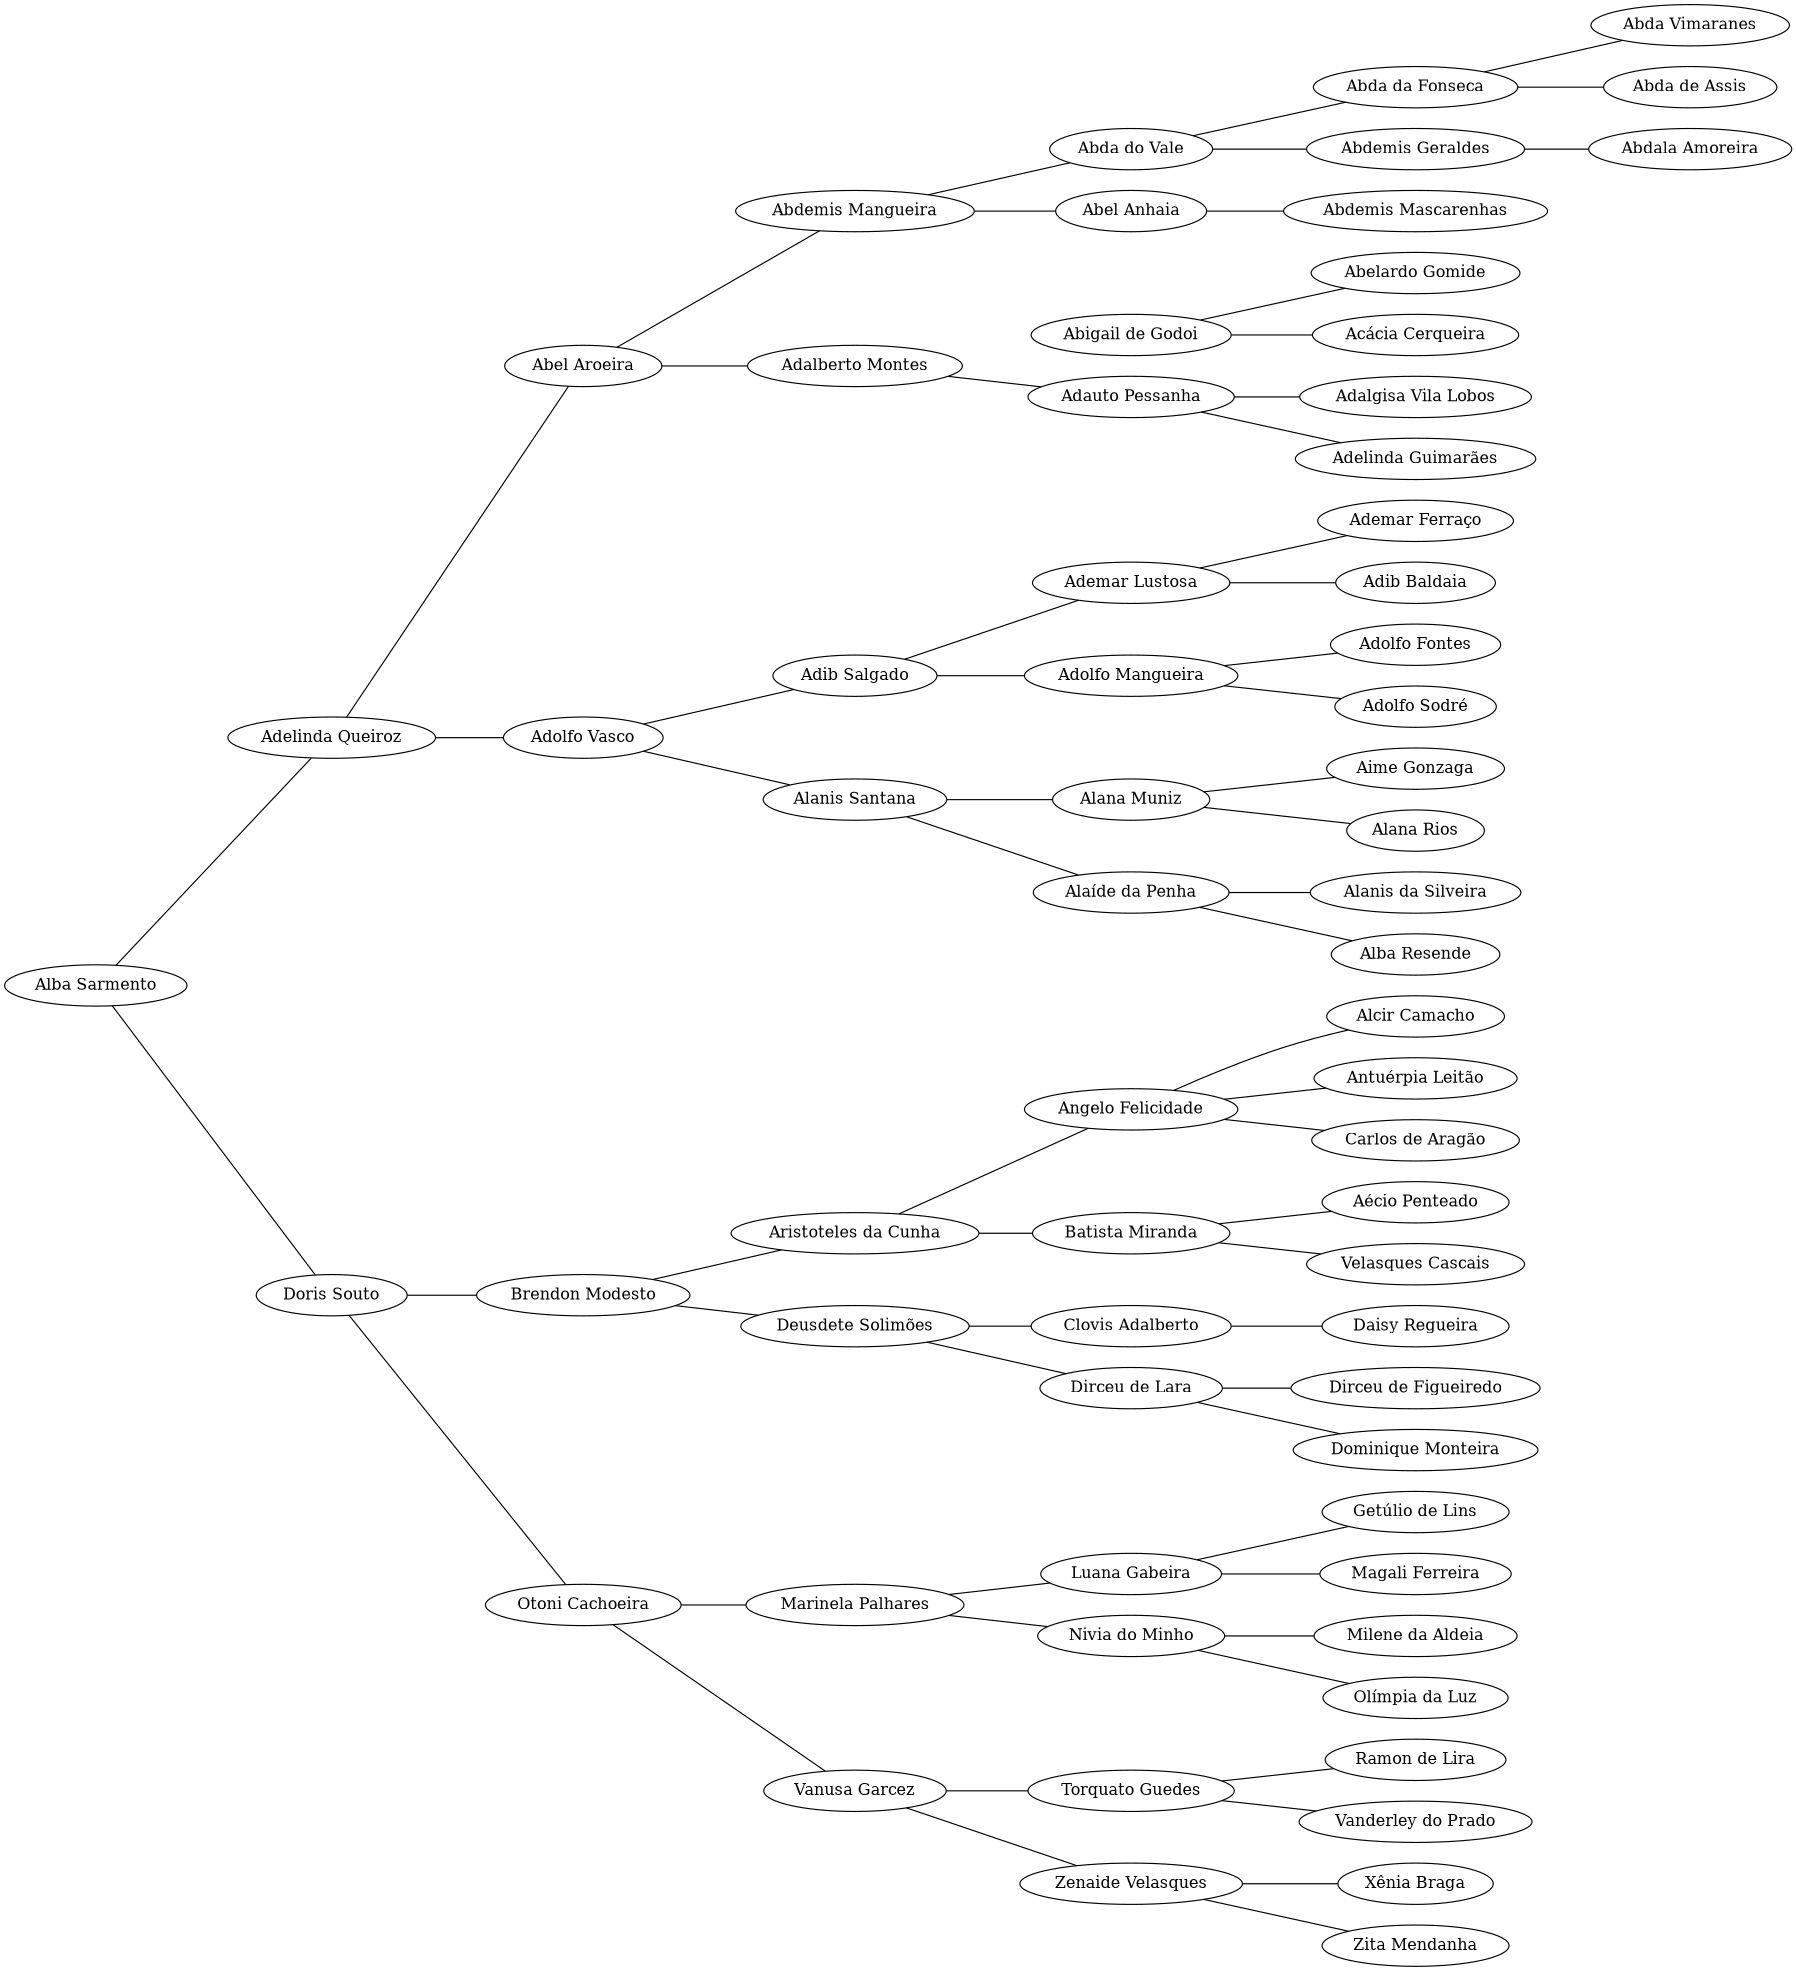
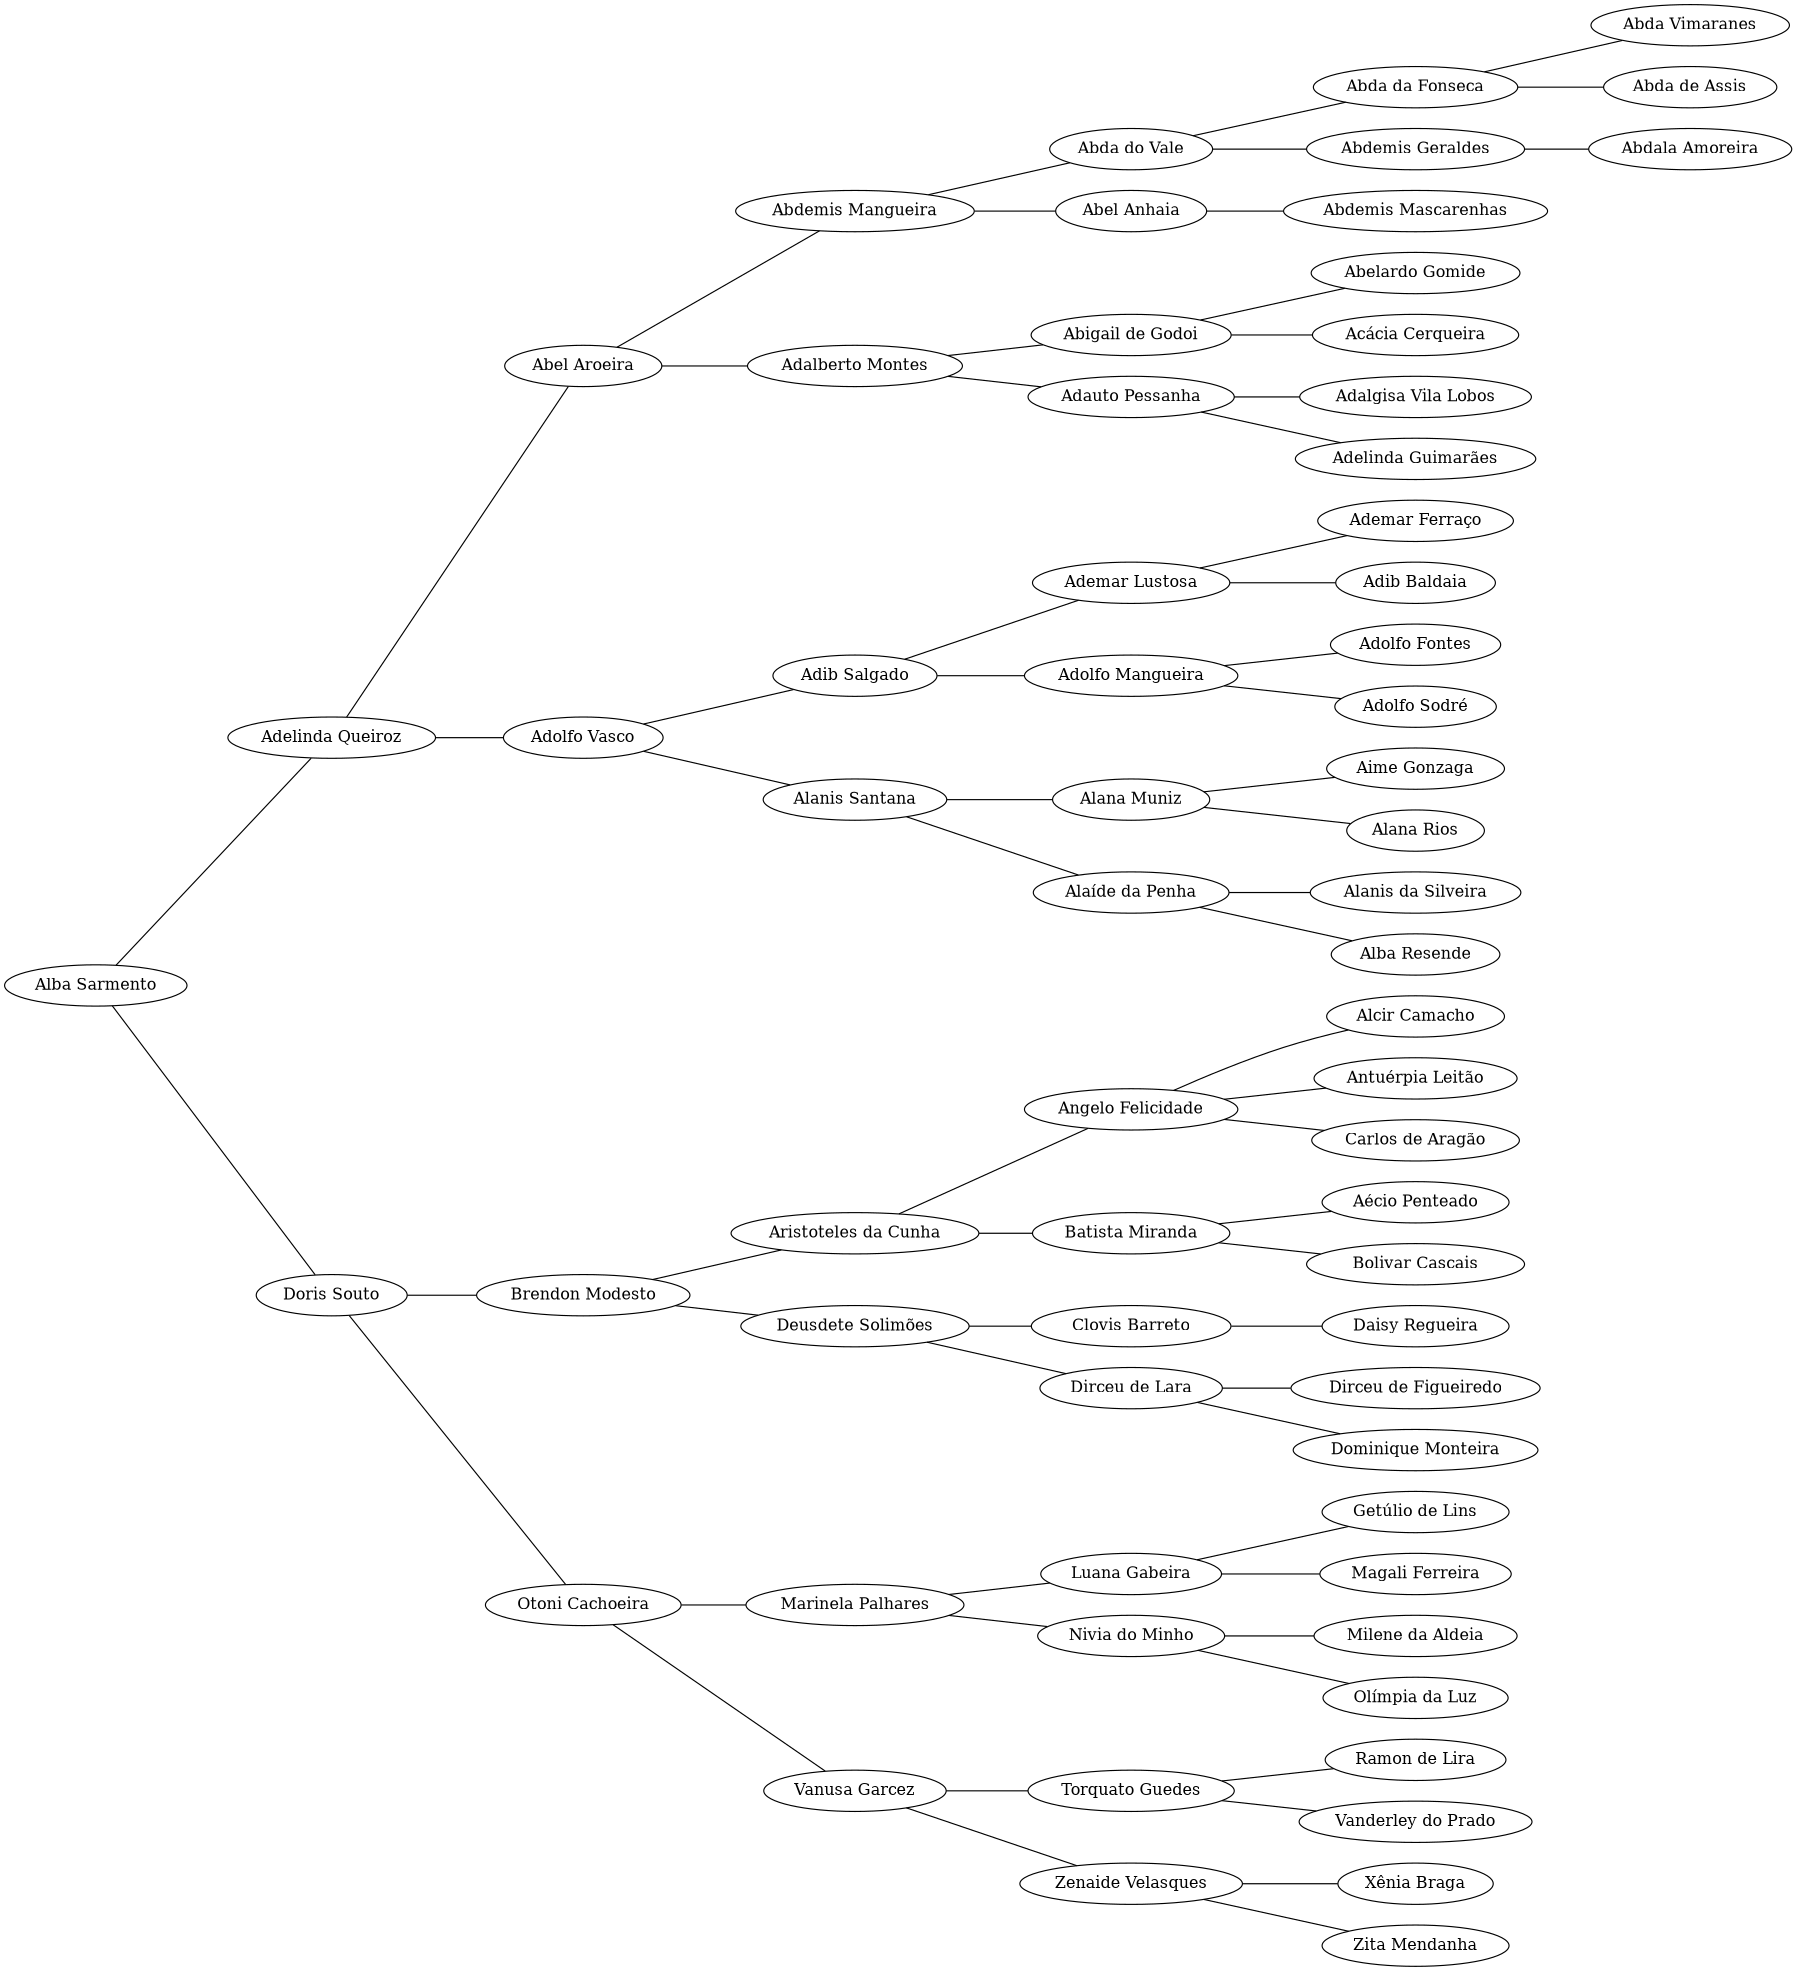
edge "Abigail de Godoi" -- "Adalberto Montes": added
node "Velasques Cascais": label "Velasques Cascais" -> "Bolivar Cascais"
node "Clovis Adalberto": label "Clovis Adalberto" -> "Clovis Barreto"
